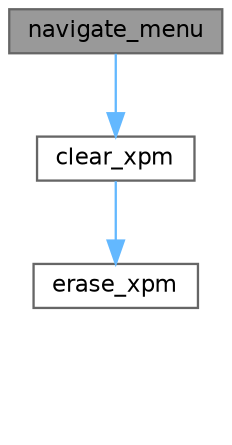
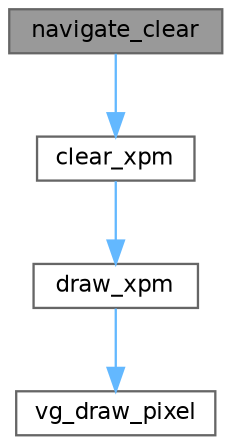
node "navigate_menu": label "navigate_menu" -> "navigate_clear"
node "erase_xpm": label "erase_xpm" -> "draw_xpm"
node "vg_draw_pixel": added
